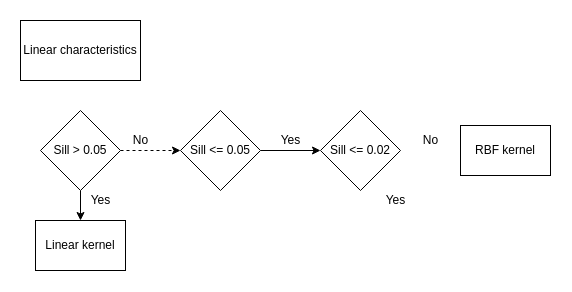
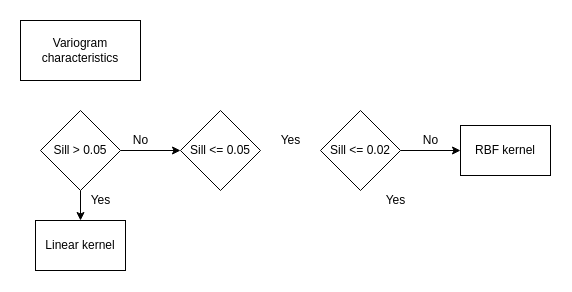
node "Linear characteristics": label "Linear characteristics" -> "Variogram characteristics"
edge "Sill > 0.05" -> "Sill <= 0.05": style dashed -> solid
edge "Sill <= 0.05" -> "Sill <= 0.02": removed
edge "Sill <= 0.02" -> "RBF kernel": added
